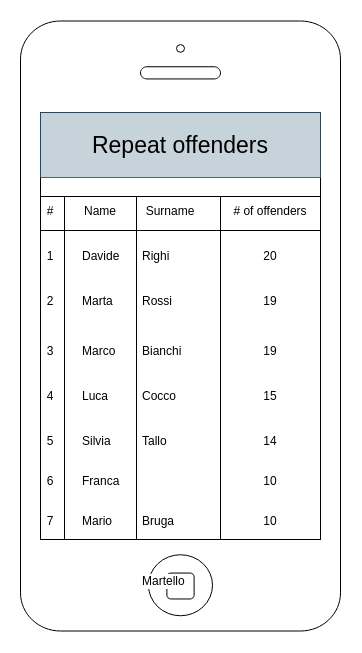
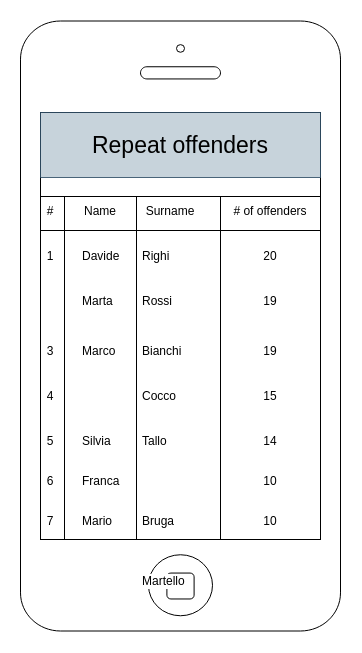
node "2": removed
node "Luca": removed
